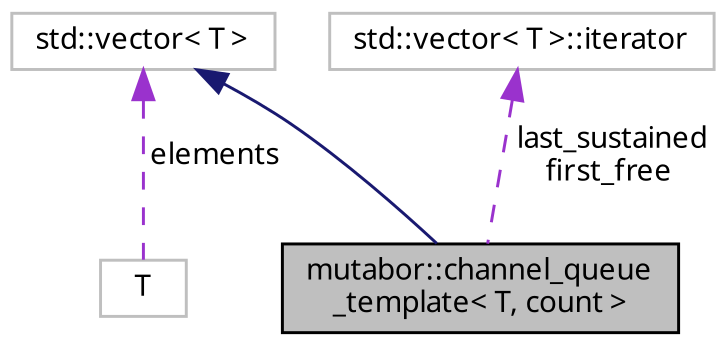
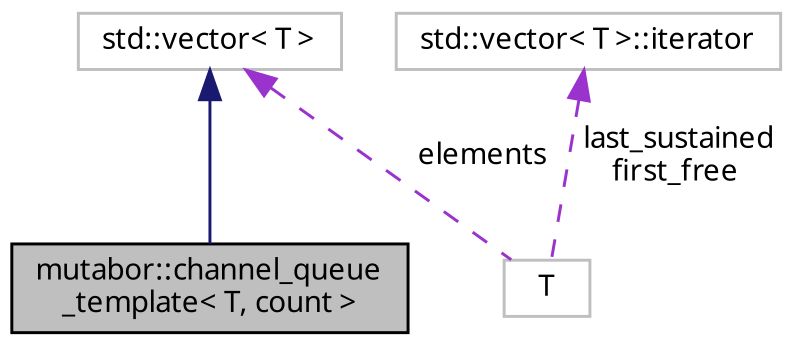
edge "mutabor::channel_queue _template< T, count >" -> "std::vector< T >::iterator": now "T" -> "std::vector< T >::iterator"
